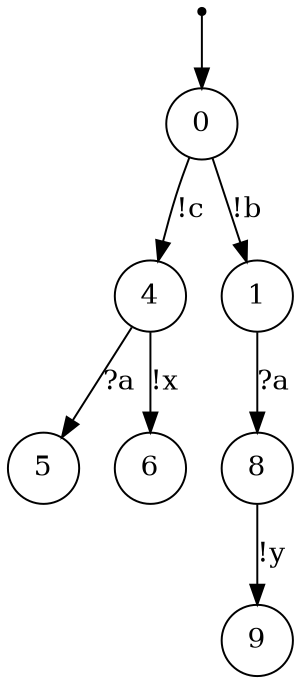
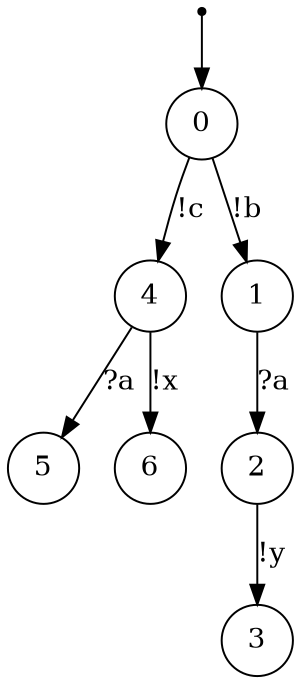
node "8": label "8" -> "2"
node "9": label "9" -> "3"
